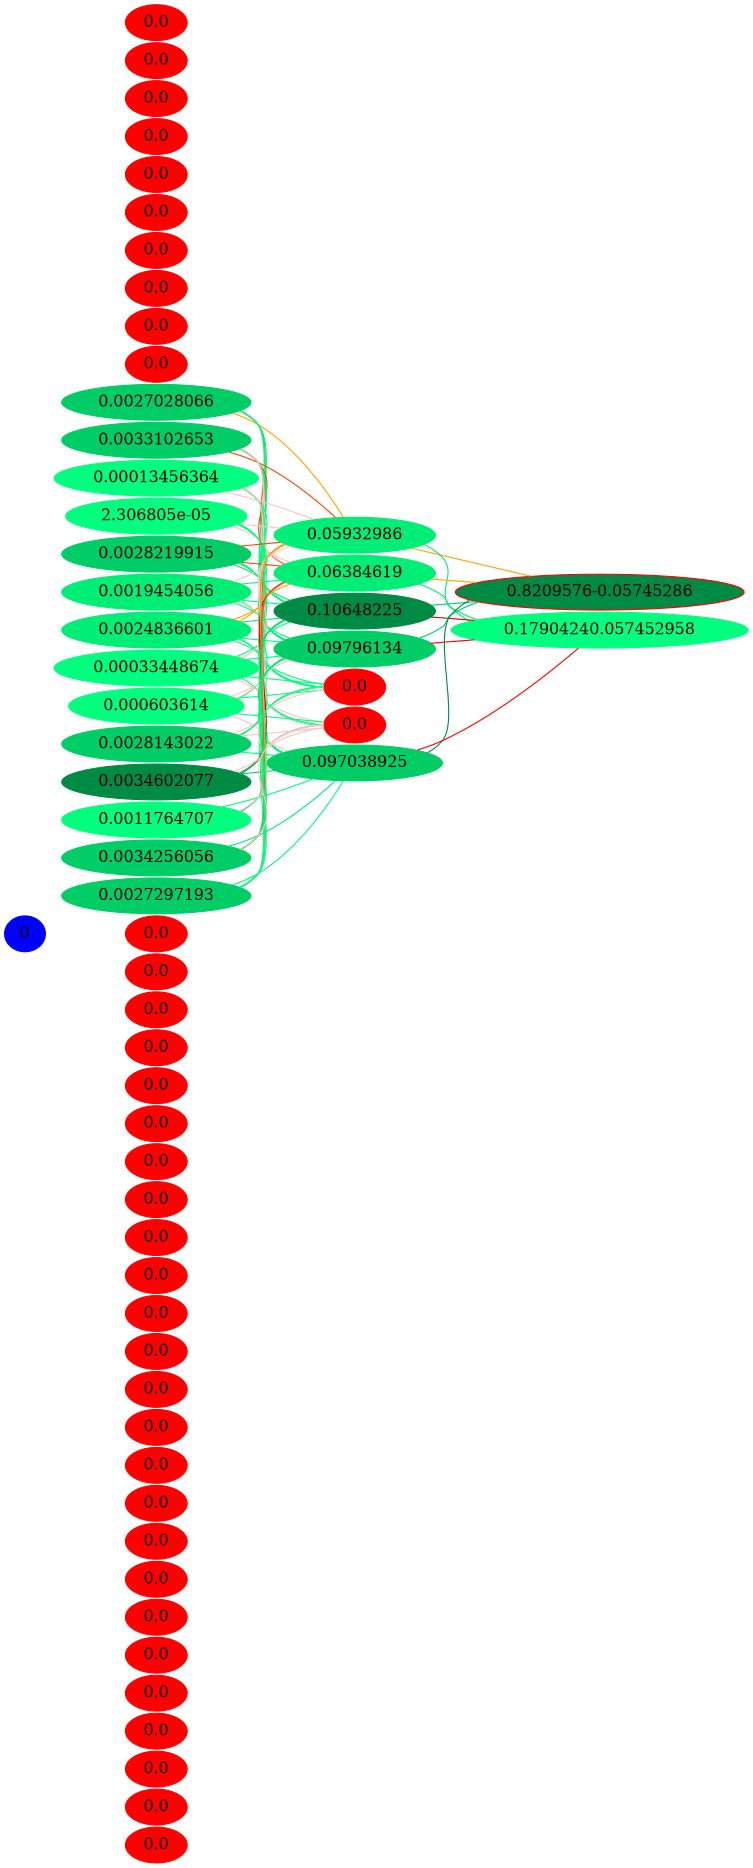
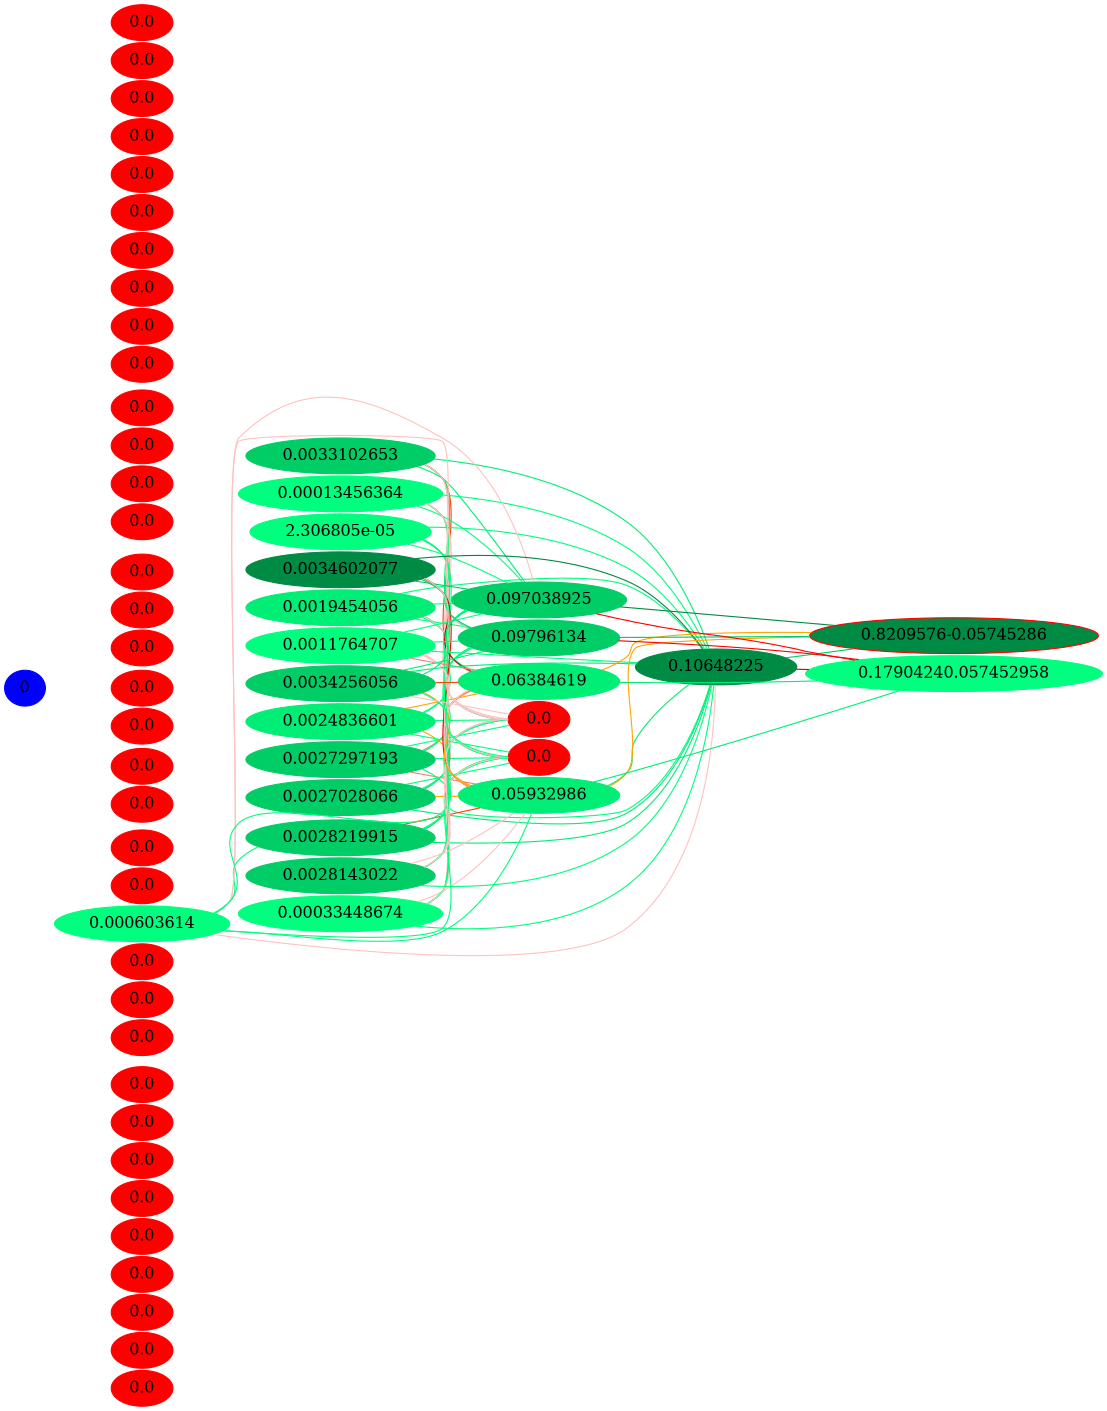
edge "0.00013456364" -- "0.05932986": color rosybrown1 -> springgreen1
edge "0.10648225" -- "0.0024836601": now "0.10648225" -- "0.05932986"
edge "0.06384619" -- "0.000603614": now "0.0028219915" -- "0.000603614"
